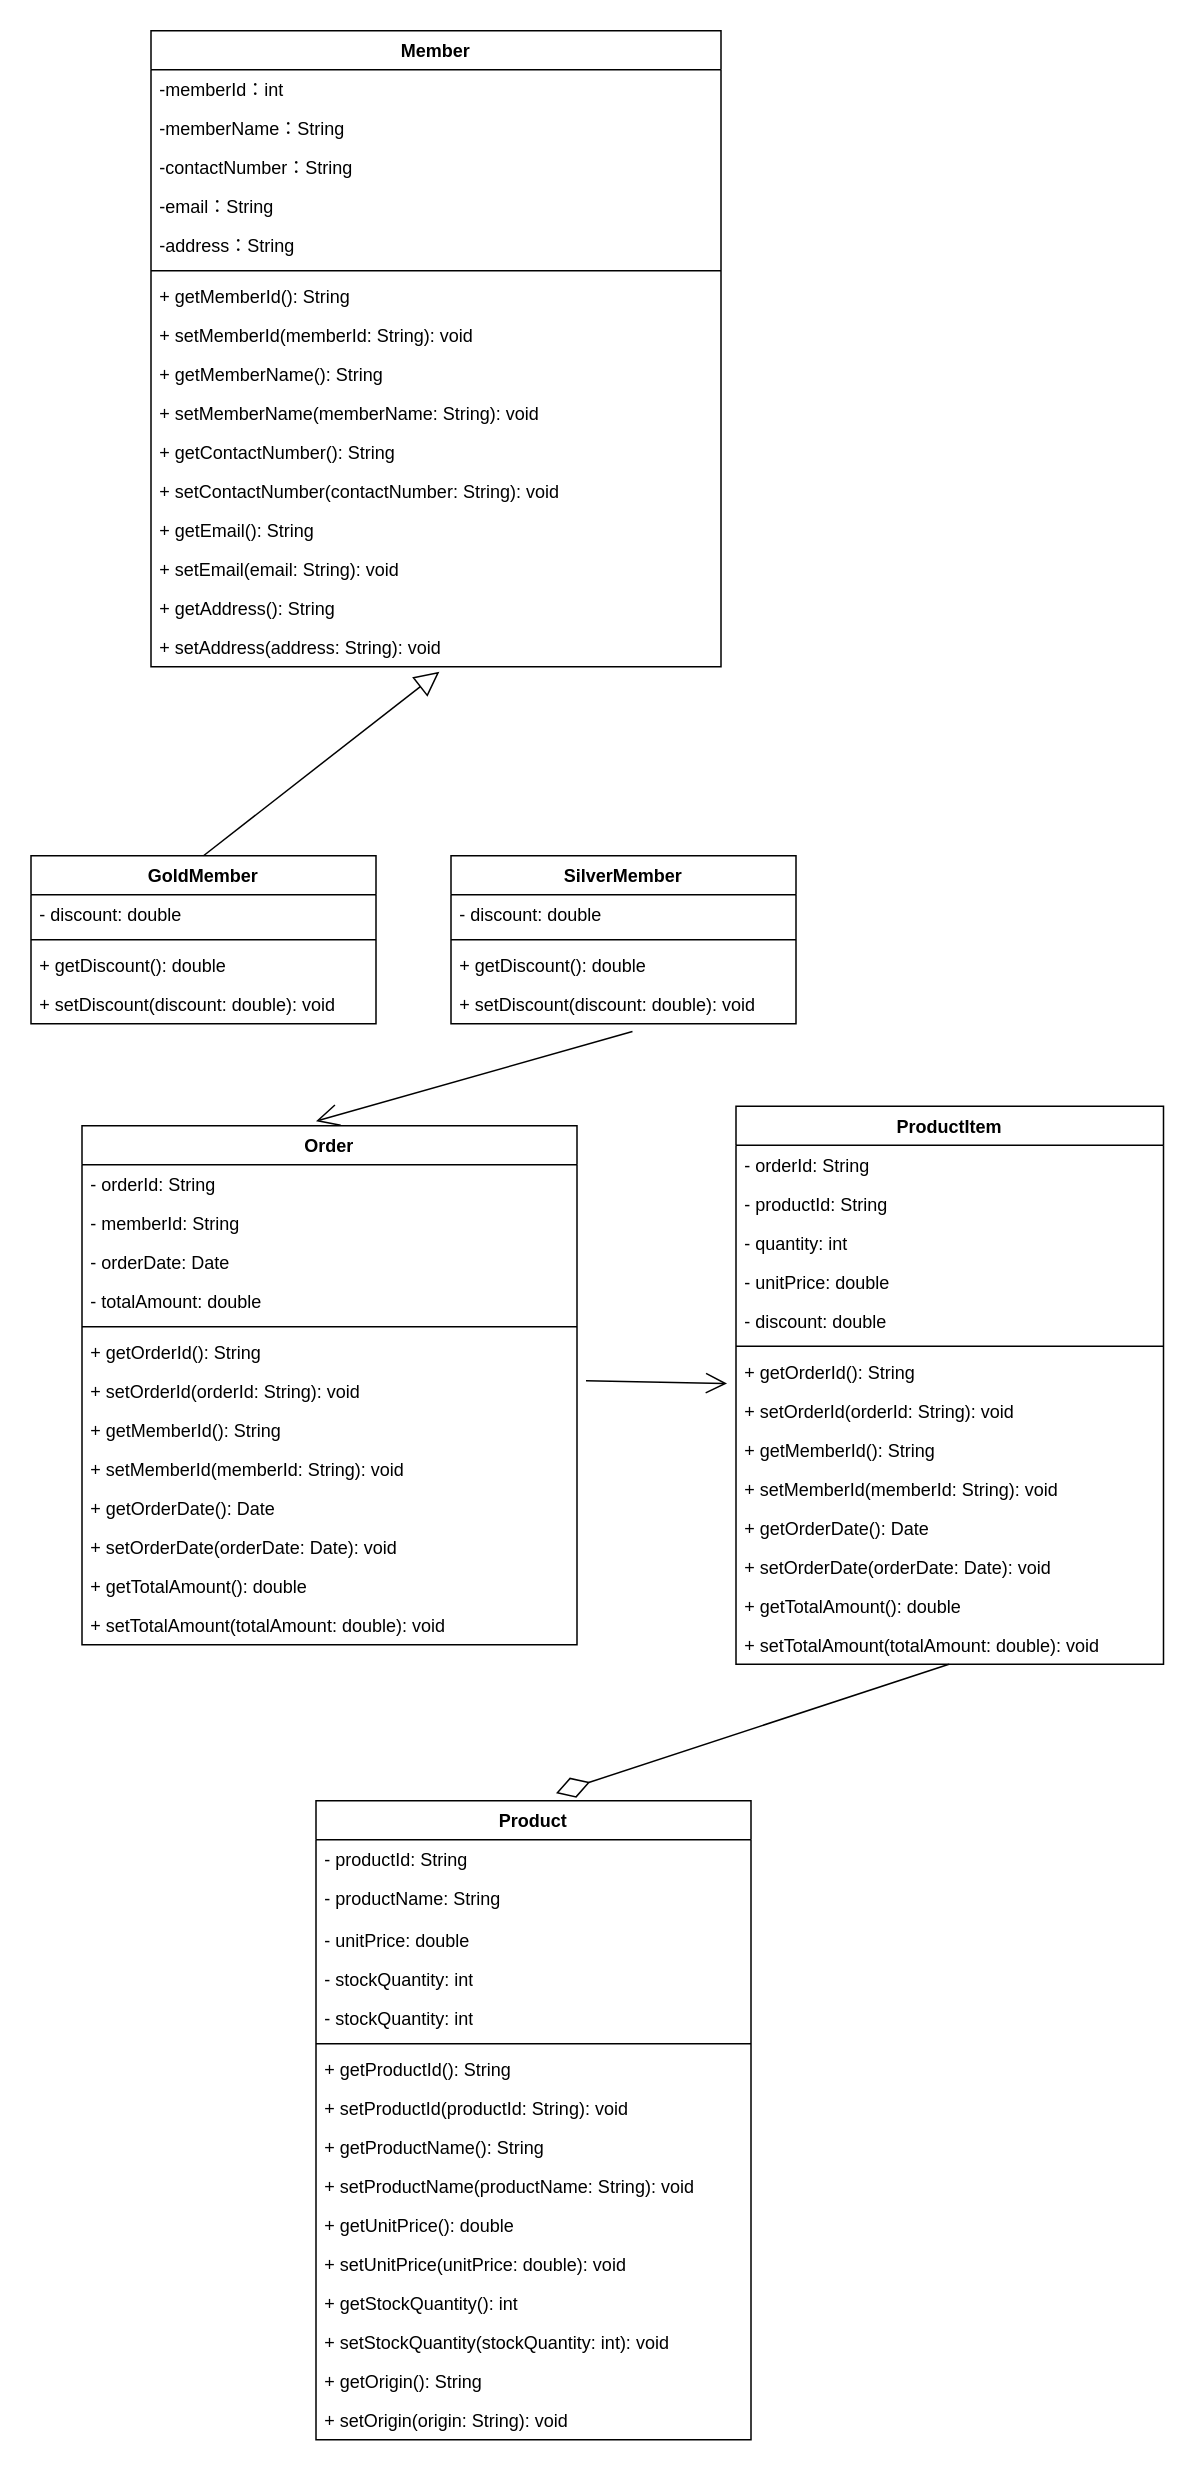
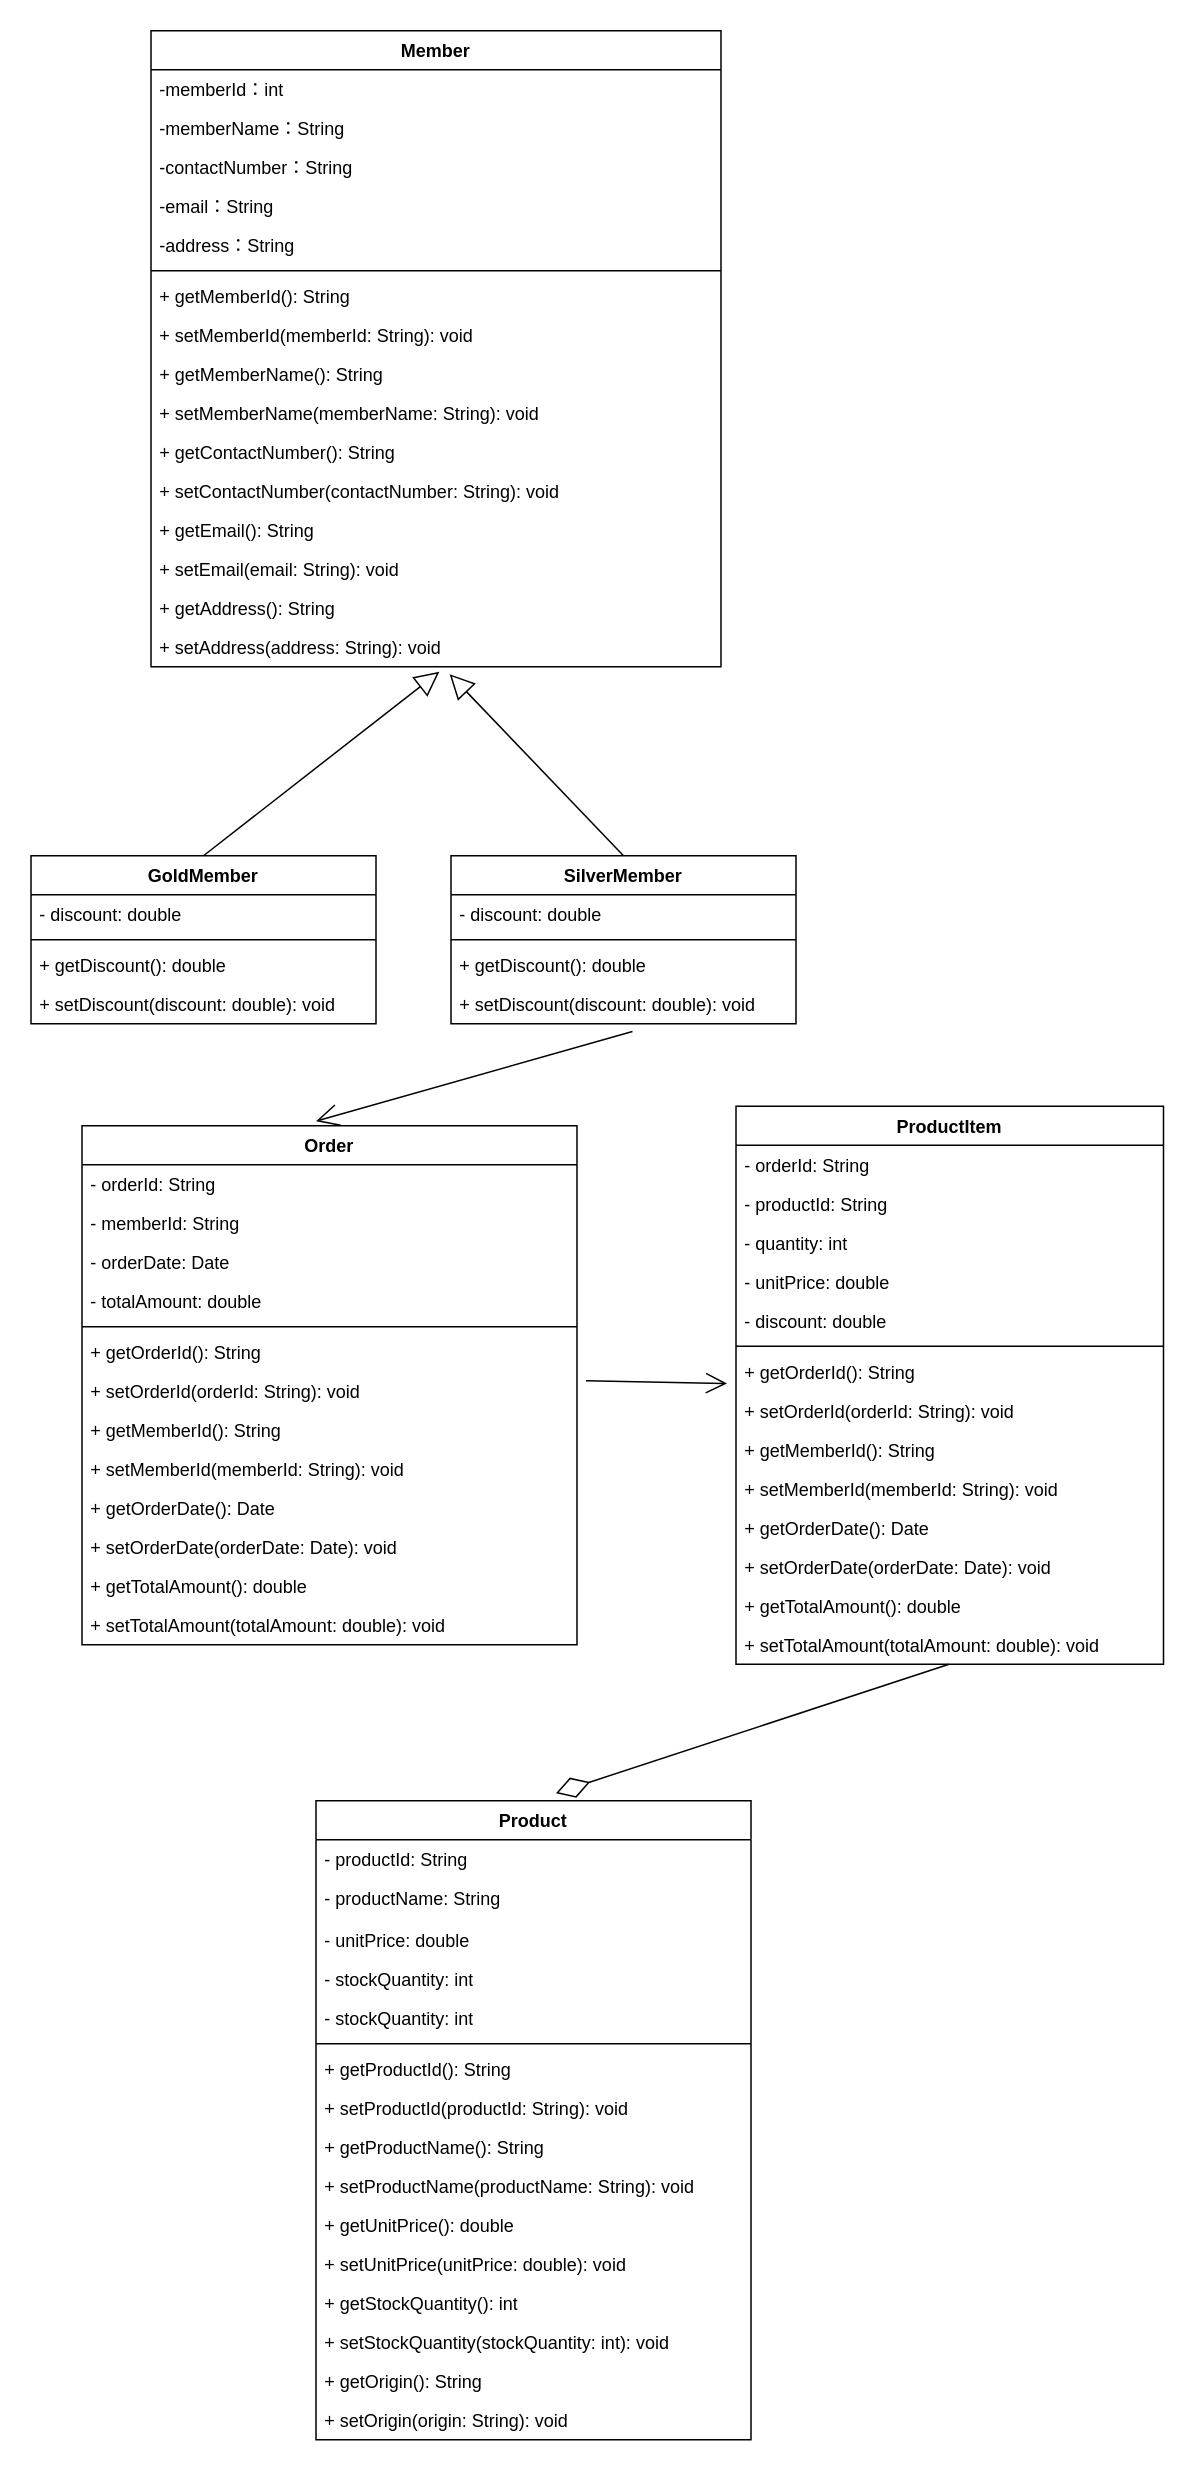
edge "SilverMember" -> "+ setAddress(address: String): void": added
